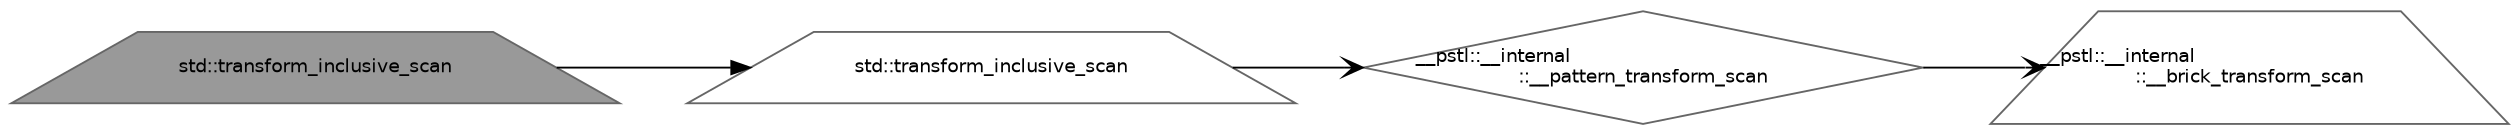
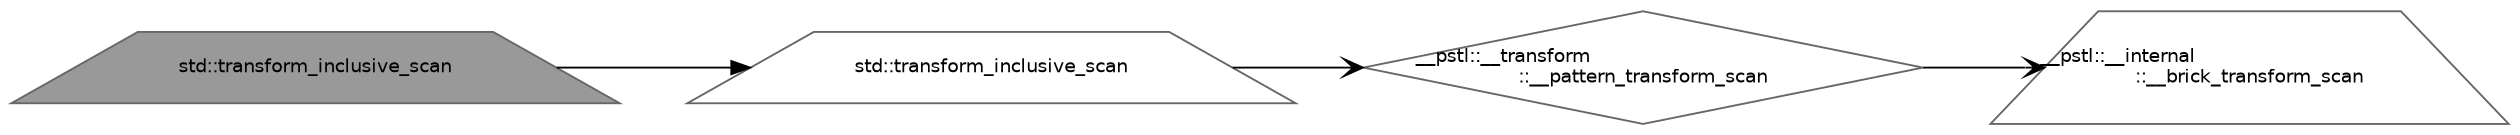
node "__pstl::__internal ::__pattern_transform_scan": label "__pstl::__internal ::__pattern_transform_scan" -> "__pstl::__transform ::__pattern_transform_scan"
